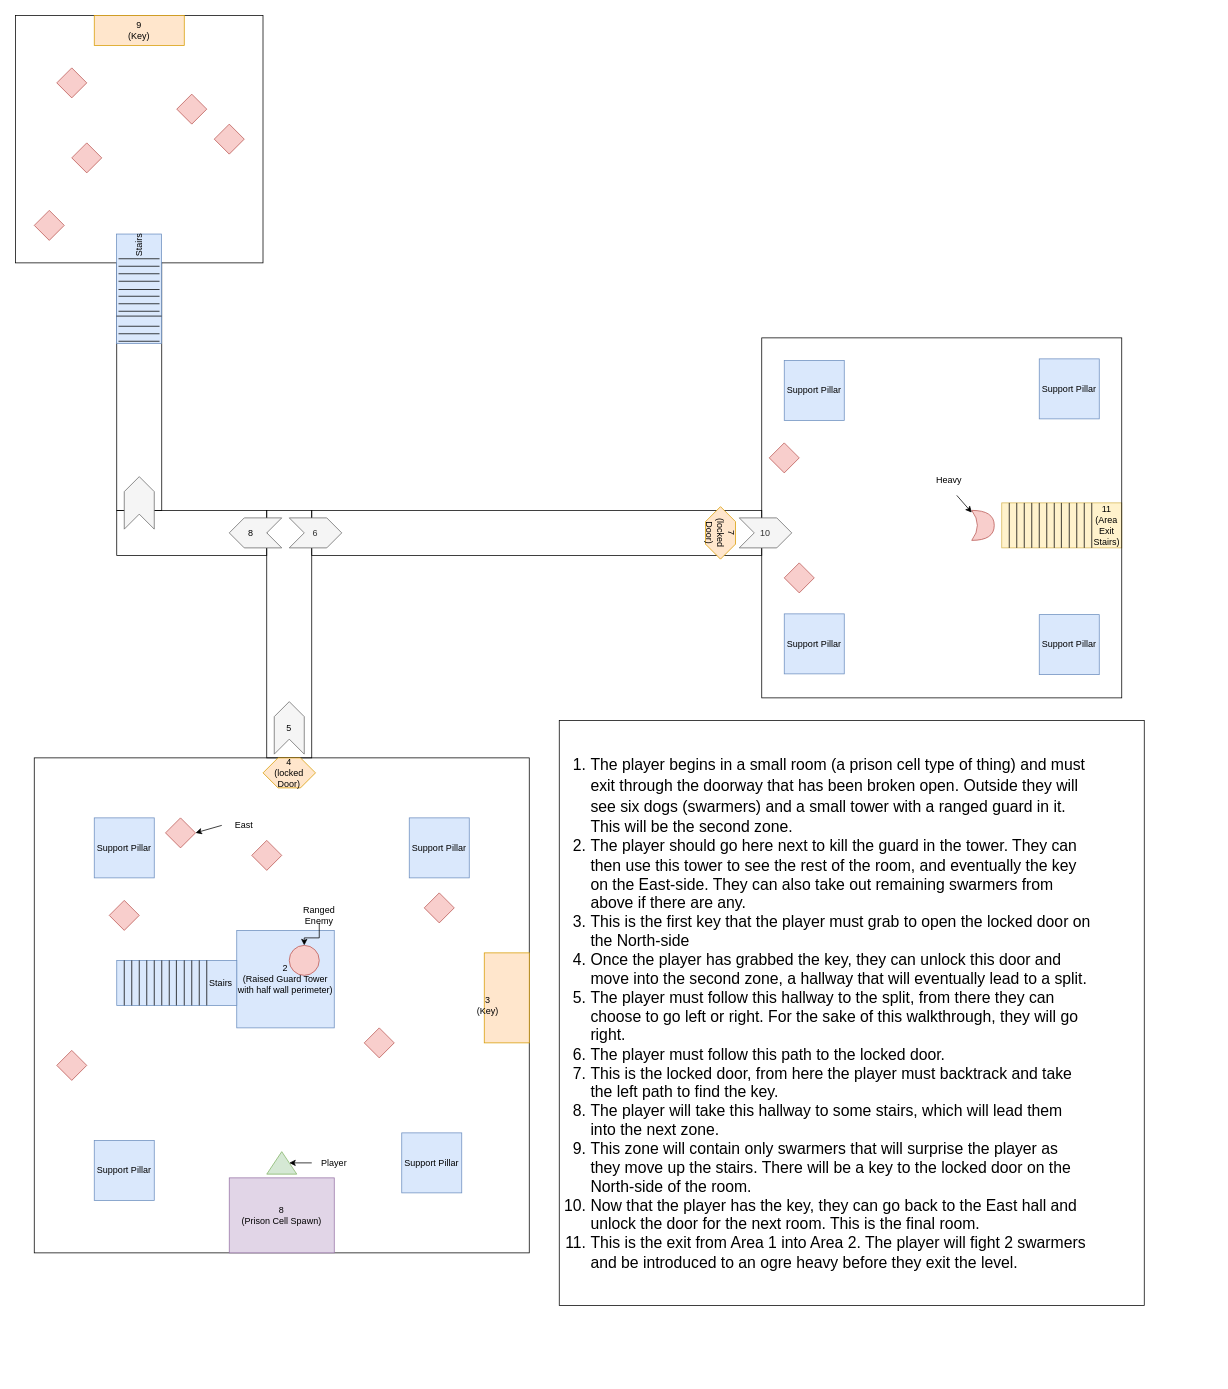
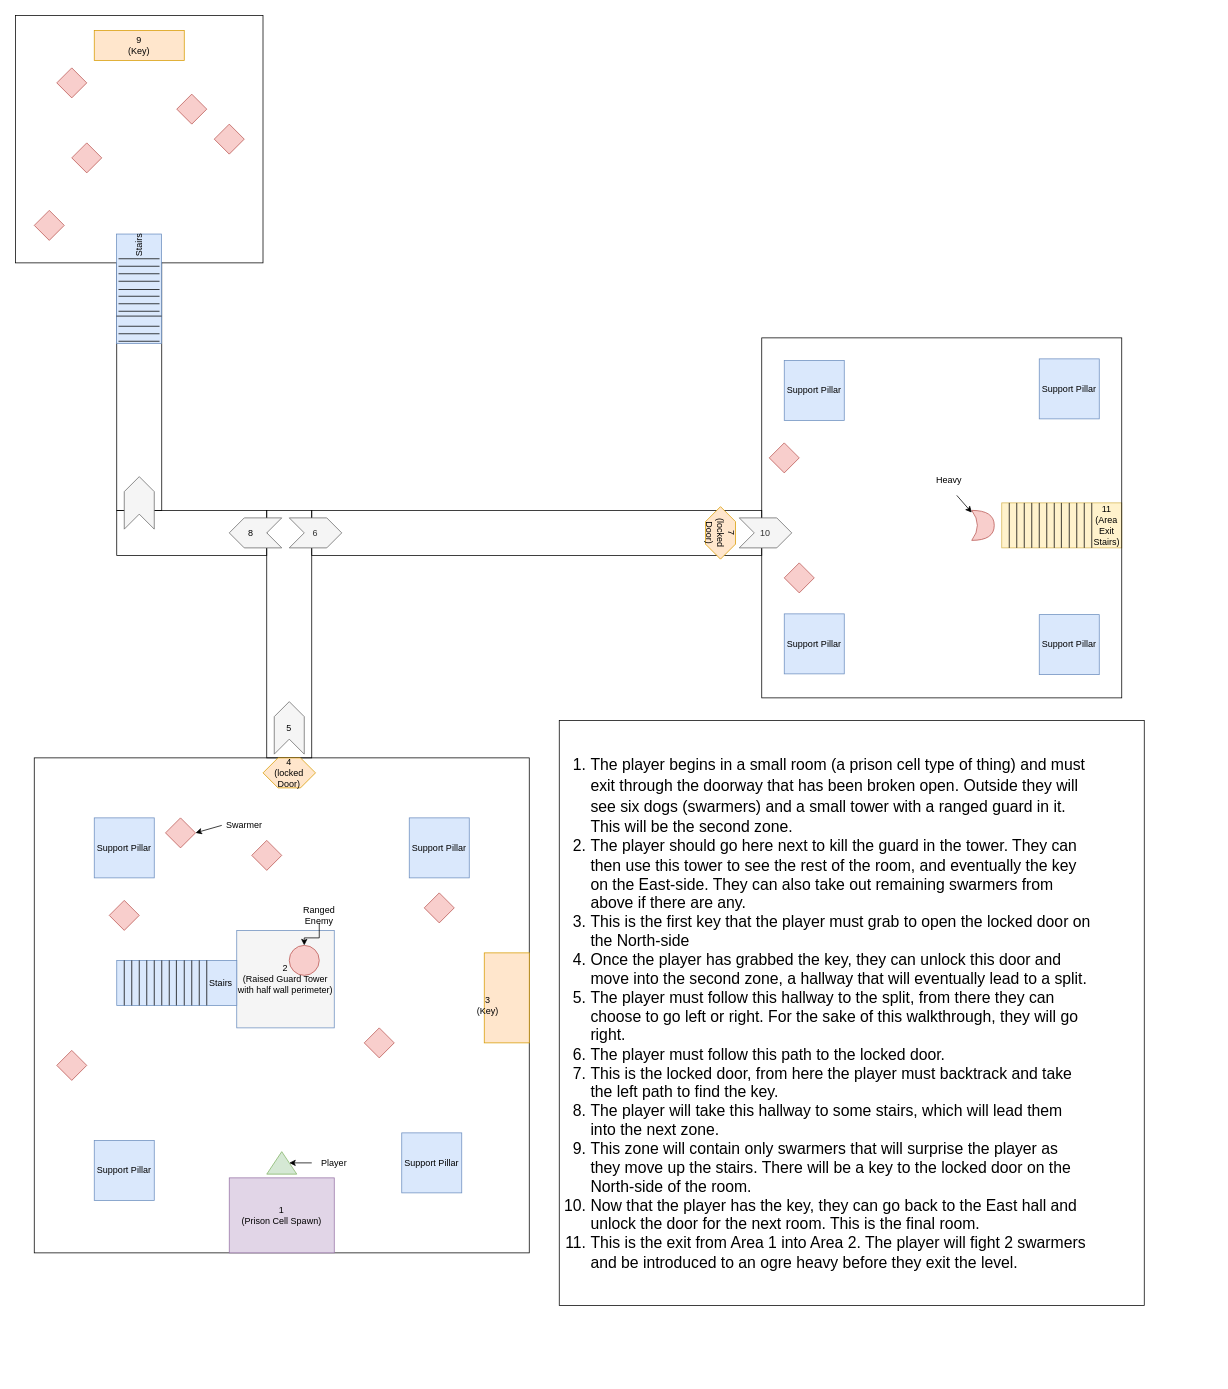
node "9 (Key)": moved (139, 30) -> (139, 45)
node "East": label "East" -> "Swarmer"
node "2 (Raised Guard Tower with half wall perimeter)": fillcolor #dae8fc -> #f5f5f5
node "8 (Prison Cell Spawn)": label "8 (Prison Cell Spawn)" -> "1 (Prison Cell Spawn)"
